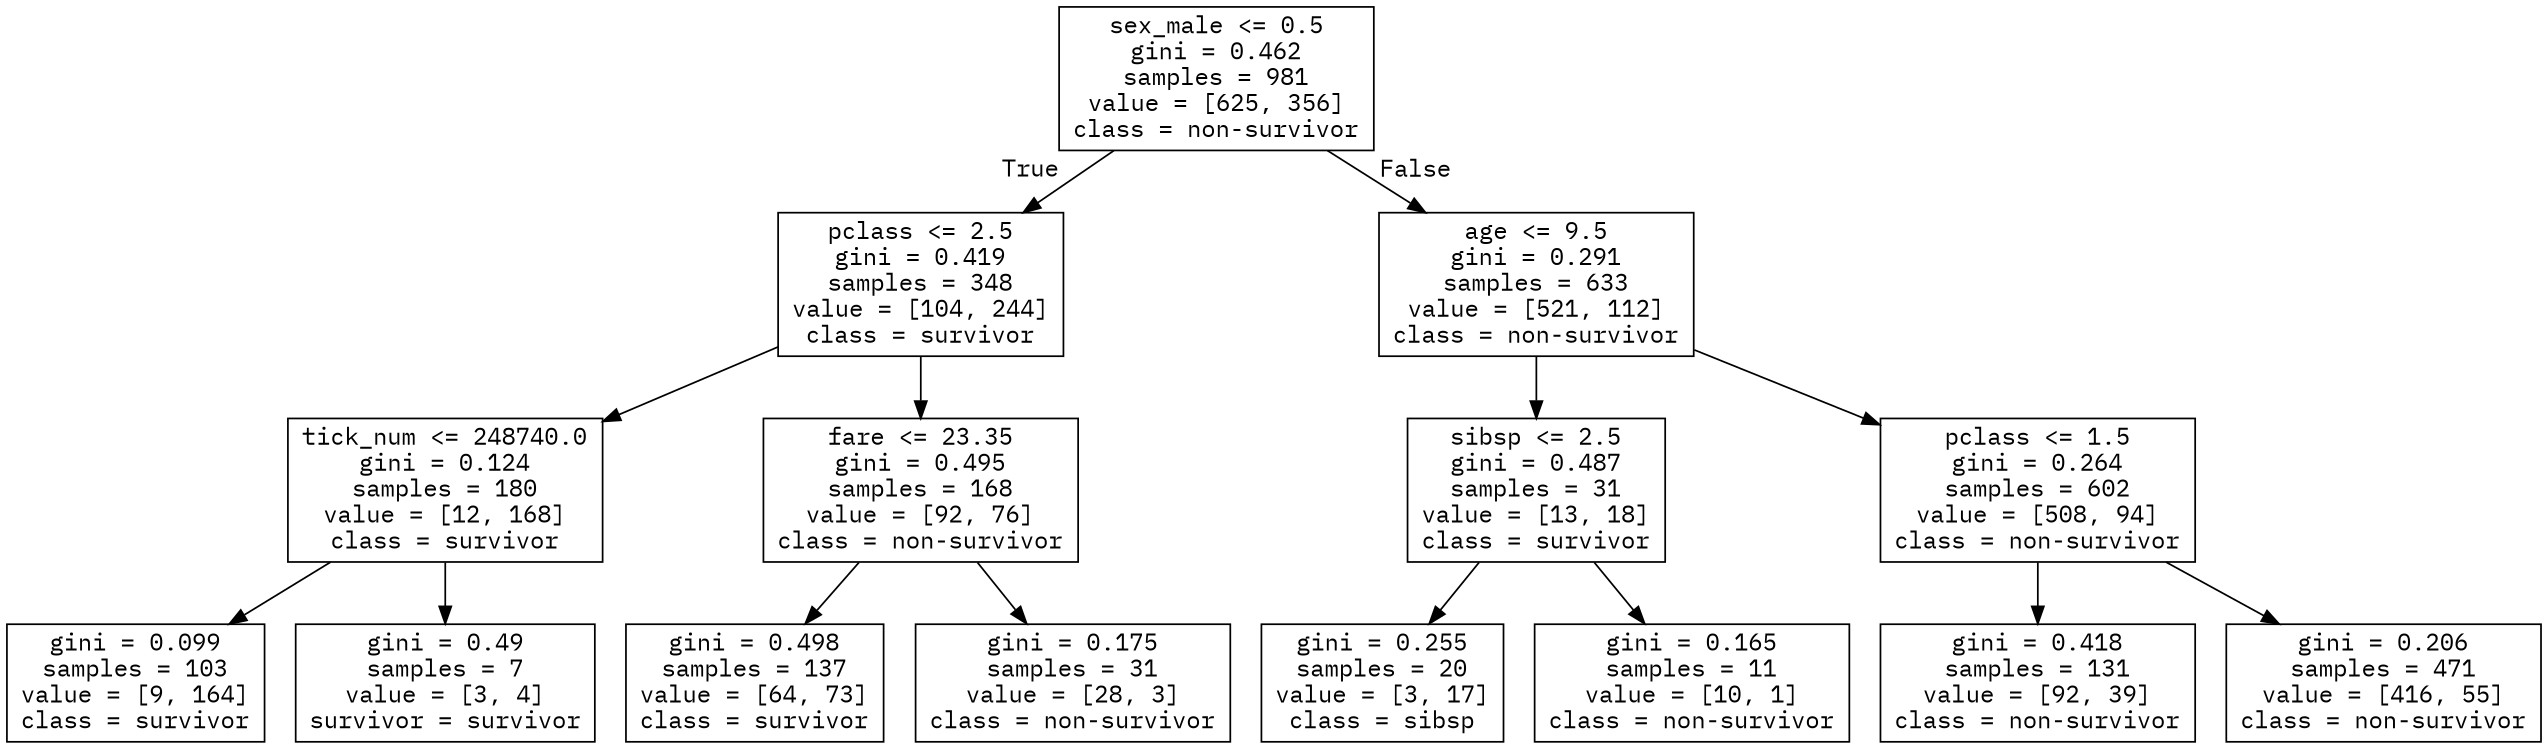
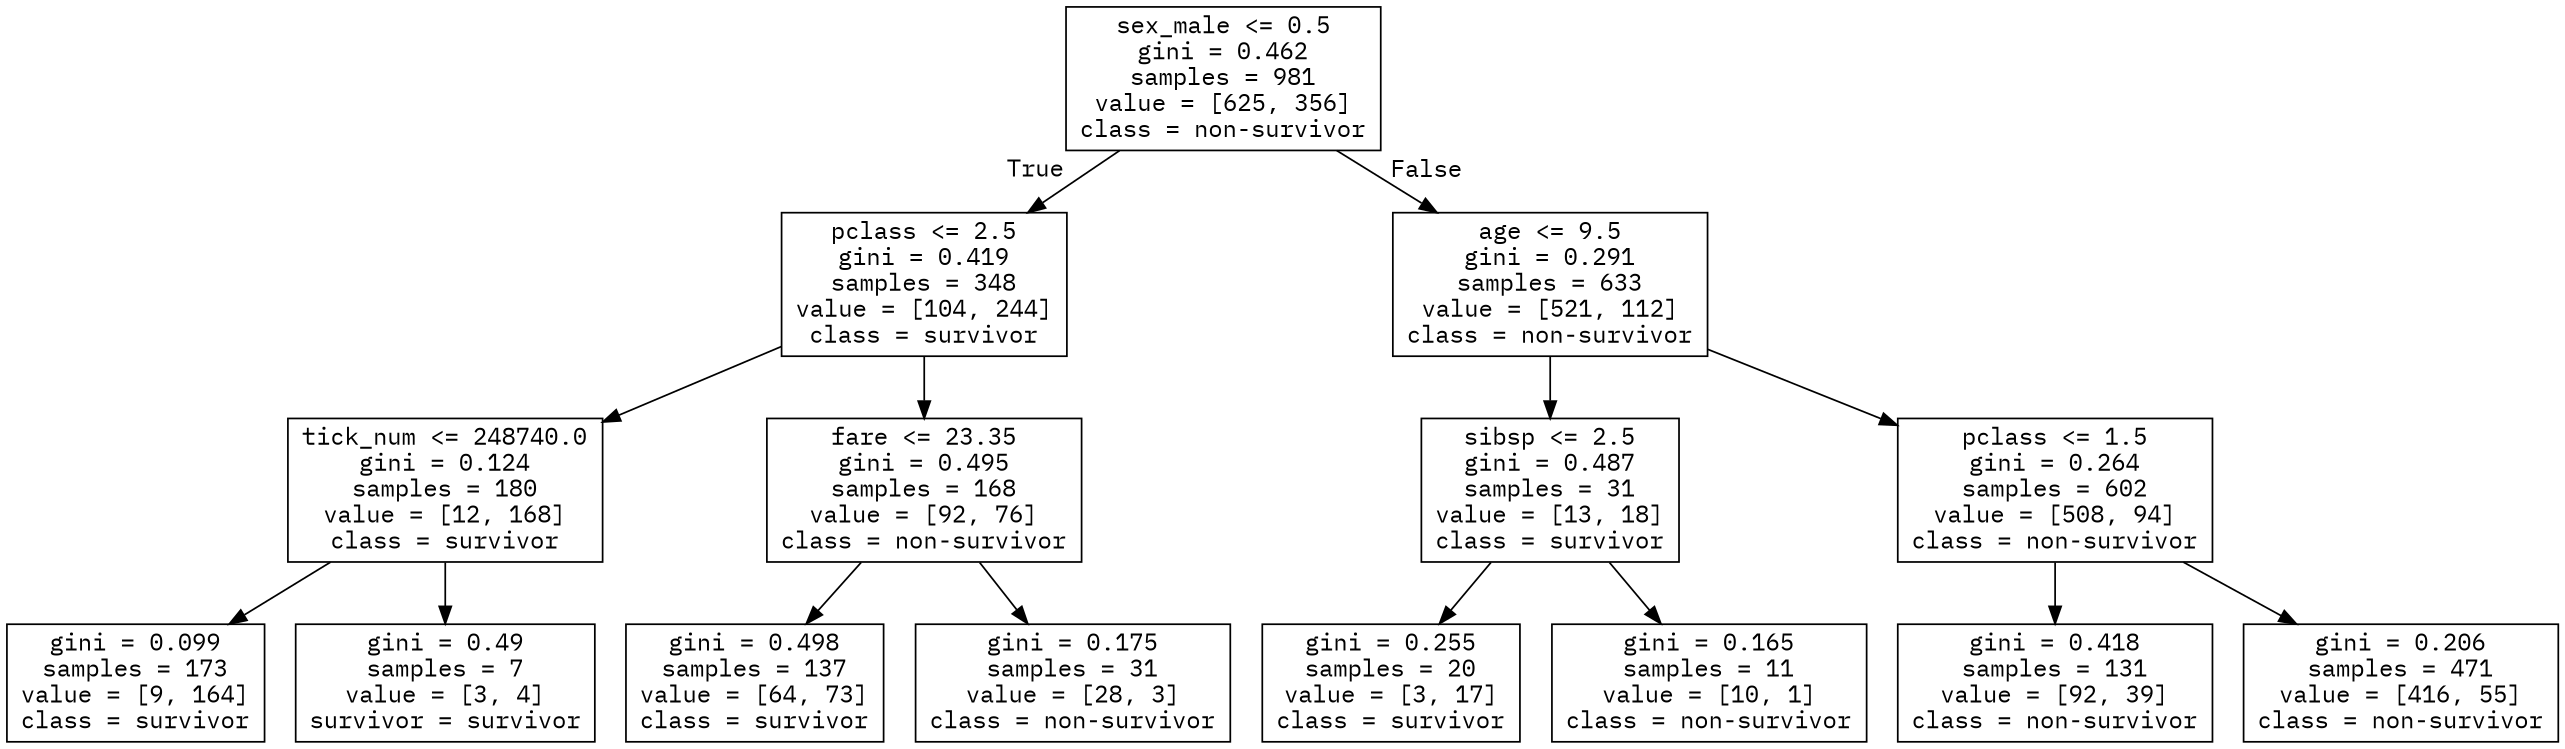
node "gini = 0.099 samples = 103 value = [9, 164] class = survivor": label "gini = 0.099 samples = 103 value = [9, 164] class = survivor" -> "gini = 0.099 samples = 173 value = [9, 164] class = survivor"
node "gini = 0.255 samples = 20 value = [3, 17] class = sibsp": label "gini = 0.255 samples = 20 value = [3, 17] class = sibsp" -> "gini = 0.255 samples = 20 value = [3, 17] class = survivor"
